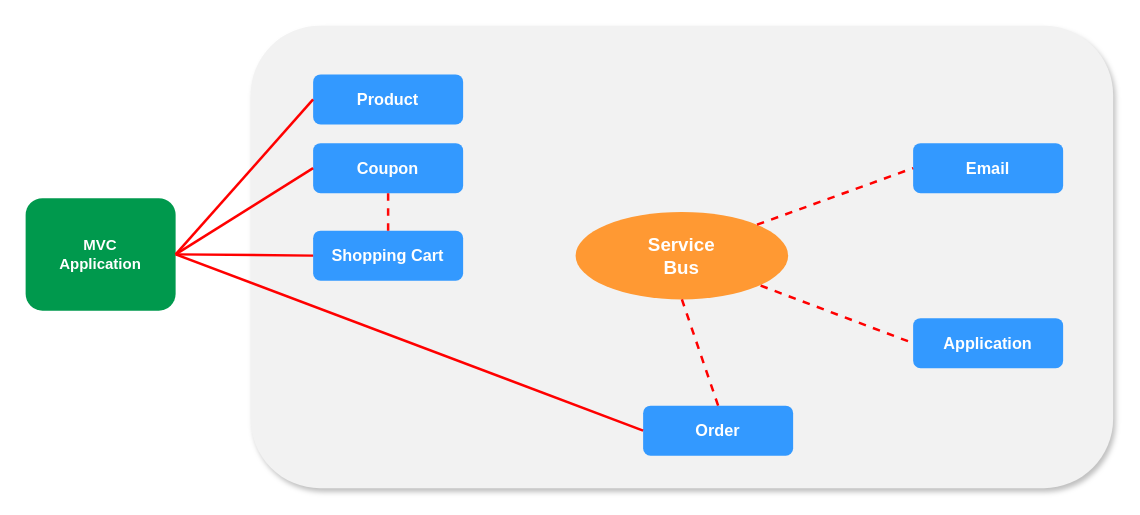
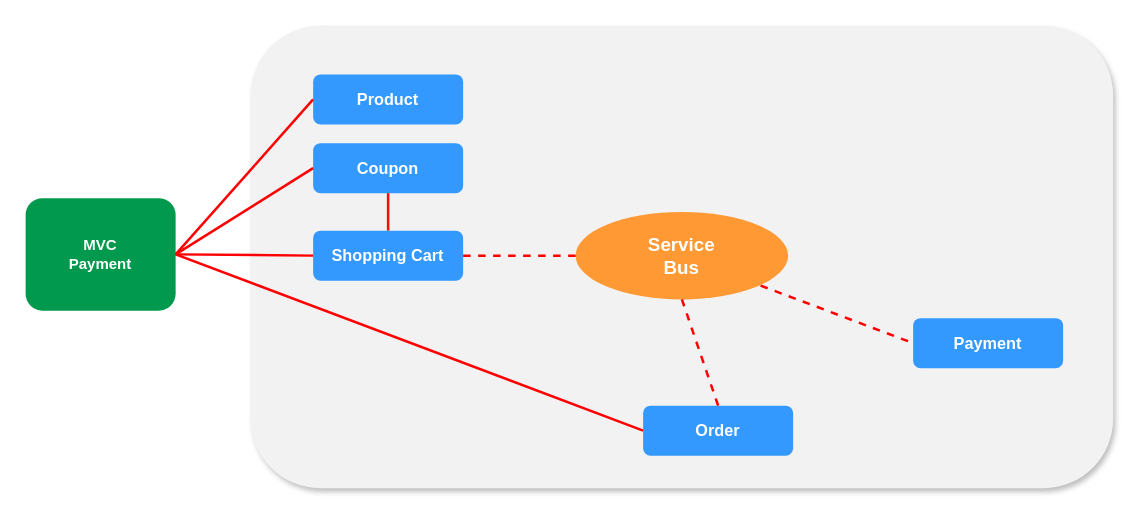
node "Email": removed
edge "Email" -- "ServiceBus": removed
edge "Coupon" -- "Shopping Cart": style dashed -> solid
node "MVC Application": label "MVC Application" -> "MVC Payment"
edge "Shopping Cart" -- "ServiceBus": added
node "Application": label "Application" -> "Payment"
